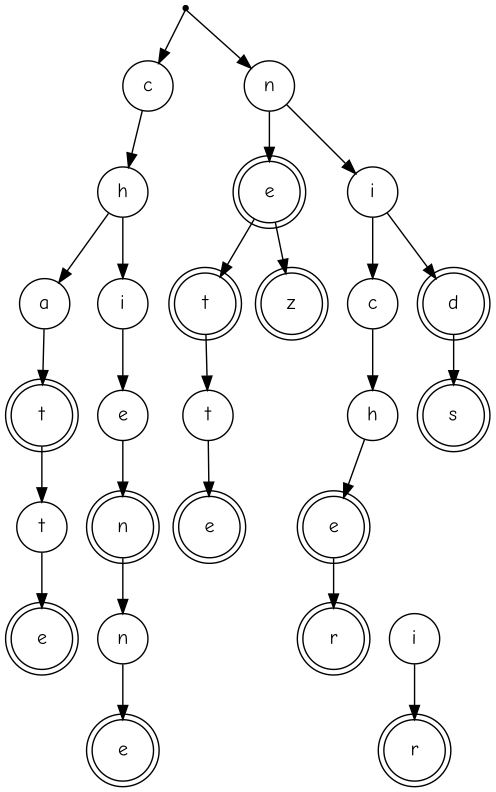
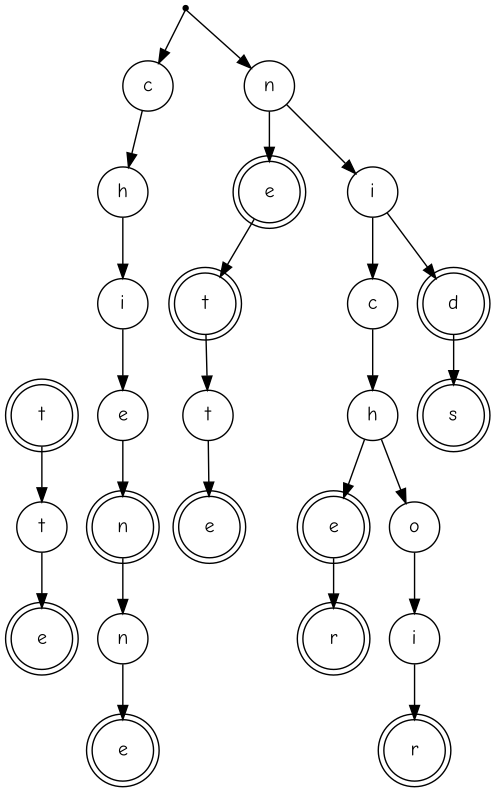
node "a": removed
node "z": removed
node "o": added
